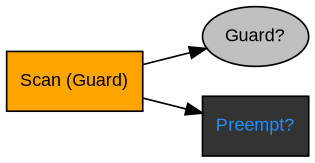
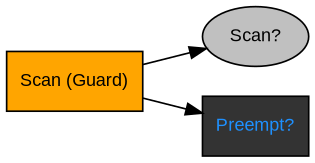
node "Guard?": label "Guard?" -> "Scan?"
